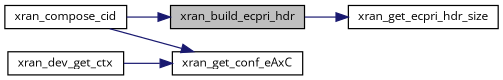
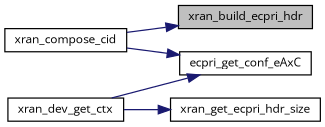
edge "xran_build_ecpri_hdr" -> "xran_get_ecpri_hdr_size": now "xran_dev_get_ctx" -> "xran_get_ecpri_hdr_size"
node "xran_get_conf_eAxC": label "xran_get_conf_eAxC" -> "ecpri_get_conf_eAxC"
